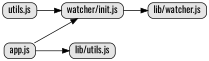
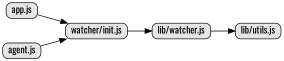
node "utils.js": label "utils.js" -> "agent.js"
edge "app.js" -> "lib/utils.js": now "lib/watcher.js" -> "lib/utils.js"
